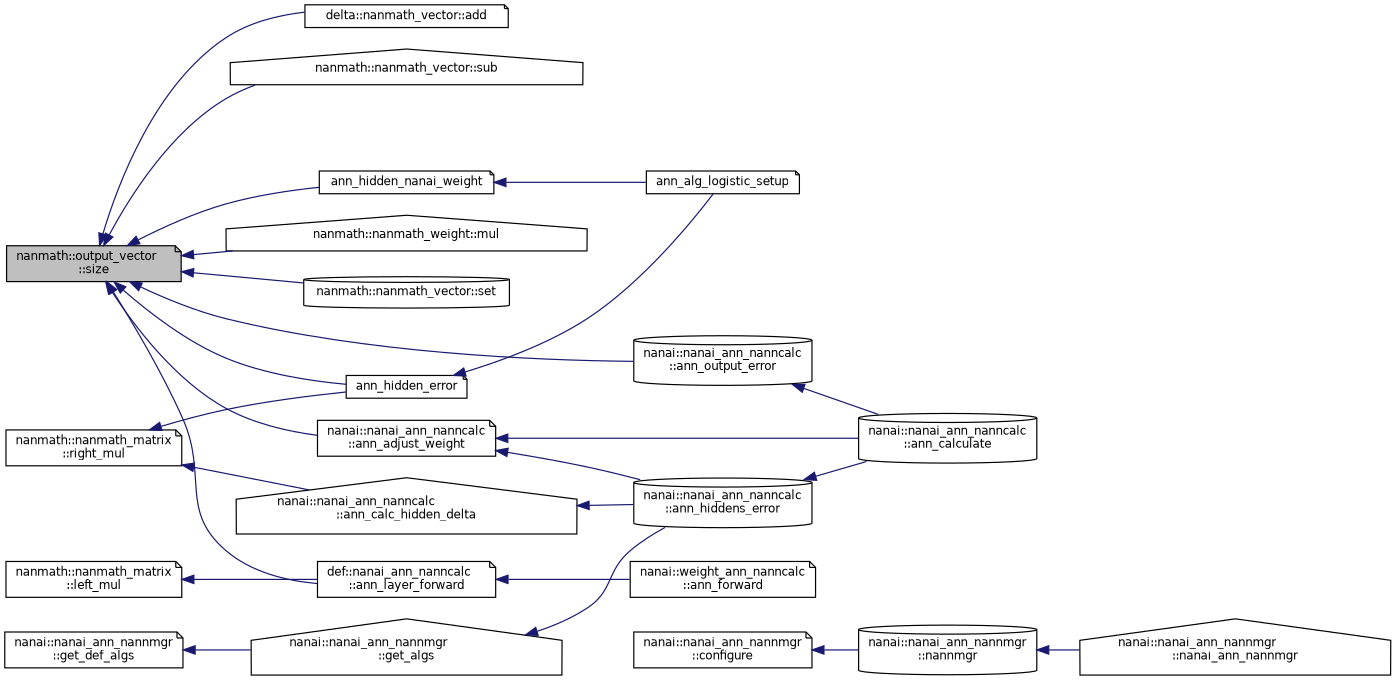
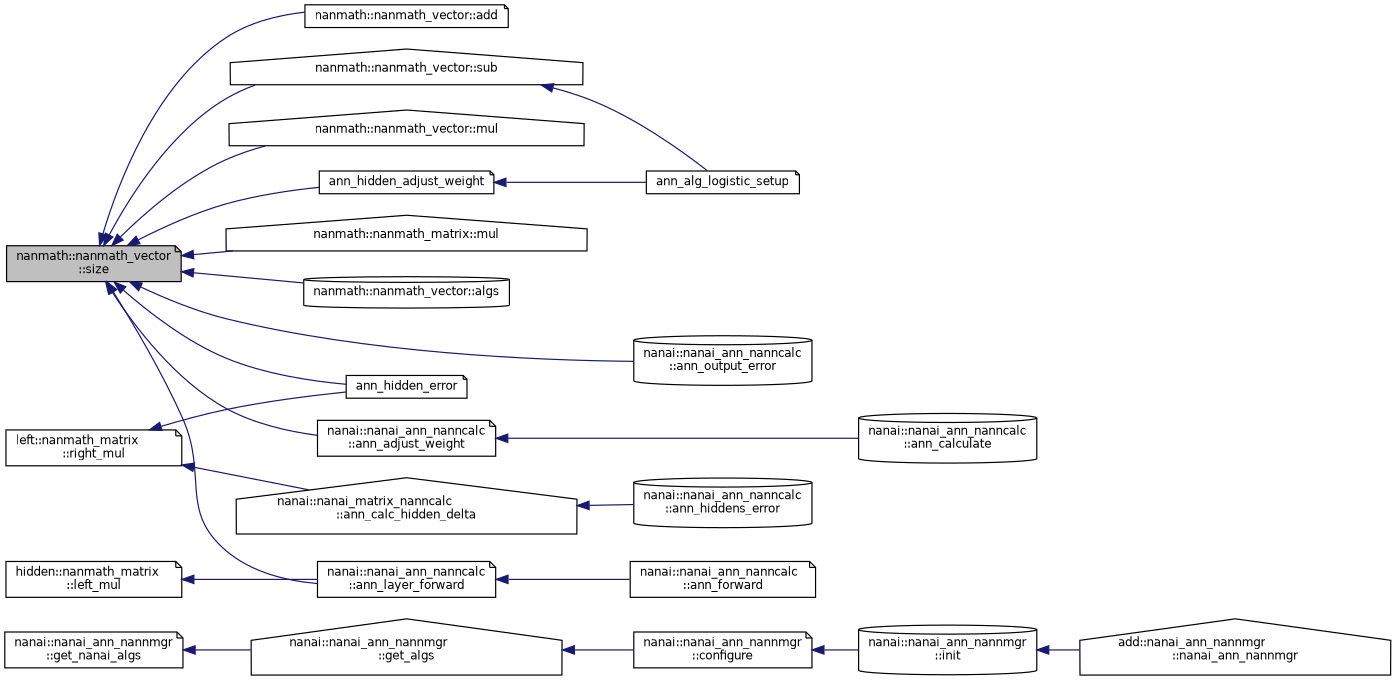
node "delta::nanmath_vector::add": label "delta::nanmath_vector::add" -> "nanmath::nanmath_vector::add"
node "nanmath::nanmath_vector::mul": added
node "ann_hidden_nanai_weight": label "ann_hidden_nanai_weight" -> "ann_hidden_adjust_weight"
node "nanmath::nanmath_weight::mul": label "nanmath::nanmath_weight::mul" -> "nanmath::nanmath_matrix::mul"
node "nanmath::output_vector ::size": label "nanmath::output_vector ::size" -> "nanmath::nanmath_vector ::size"
node "nanmath::nanmath_vector::set": label "nanmath::nanmath_vector::set" -> "nanmath::nanmath_vector::algs"
edge "ann_alg_logistic_setup" -> "ann_hidden_error": now "ann_alg_logistic_setup" -> "nanmath::nanmath_vector::sub"
edge "nanai::nanai_ann_nanncalc ::ann_calculate" -> "nanai::nanai_ann_nanncalc ::ann_output_error": removed
node "nanmath::nanmath_matrix ::right_mul": label "nanmath::nanmath_matrix ::right_mul" -> "left::nanmath_matrix ::right_mul"
edge "nanai::nanai_ann_nanncalc ::ann_hiddens_error" -> "nanai::nanai_ann_nanncalc ::ann_adjust_weight": removed
edge "nanai::nanai_ann_nanncalc ::ann_calculate" -> "nanai::nanai_ann_nanncalc ::ann_hiddens_error": removed
node "nanai::nanai_ann_nanncalc ::ann_calc_hidden_delta": label "nanai::nanai_ann_nanncalc ::ann_calc_hidden_delta" -> "nanai::nanai_matrix_nanncalc ::ann_calc_hidden_delta"
node "nanmath::nanmath_matrix ::left_mul": label "nanmath::nanmath_matrix ::left_mul" -> "hidden::nanmath_matrix ::left_mul"
node "def::nanai_ann_nanncalc ::ann_layer_forward": label "def::nanai_ann_nanncalc ::ann_layer_forward" -> "nanai::nanai_ann_nanncalc ::ann_layer_forward"
node "nanai::weight_ann_nanncalc ::ann_forward": label "nanai::weight_ann_nanncalc ::ann_forward" -> "nanai::nanai_ann_nanncalc ::ann_forward"
edge "nanai::nanai_ann_nanncalc ::ann_hiddens_error" -> "nanai::nanai_ann_nannmgr ::get_algs": now "nanai::nanai_ann_nannmgr ::configure" -> "nanai::nanai_ann_nannmgr ::get_algs"
node "nanai::nanai_ann_nannmgr ::get_def_algs": label "nanai::nanai_ann_nannmgr ::get_def_algs" -> "nanai::nanai_ann_nannmgr ::get_nanai_algs"
node "nanai::nanai_ann_nannmgr ::nannmgr": label "nanai::nanai_ann_nannmgr ::nannmgr" -> "nanai::nanai_ann_nannmgr ::init"
node "nanai::nanai_ann_nannmgr ::nanai_ann_nannmgr": label "nanai::nanai_ann_nannmgr ::nanai_ann_nannmgr" -> "add::nanai_ann_nannmgr ::nanai_ann_nannmgr"
